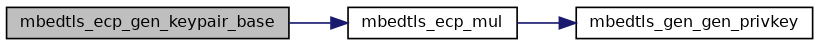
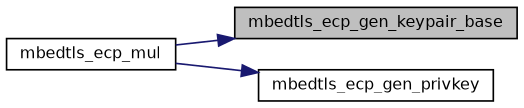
edge "mbedtls_ecp_gen_keypair_base" -> "mbedtls_ecp_mul": reversed
node "mbedtls_gen_gen_privkey": label "mbedtls_gen_gen_privkey" -> "mbedtls_ecp_gen_privkey"
